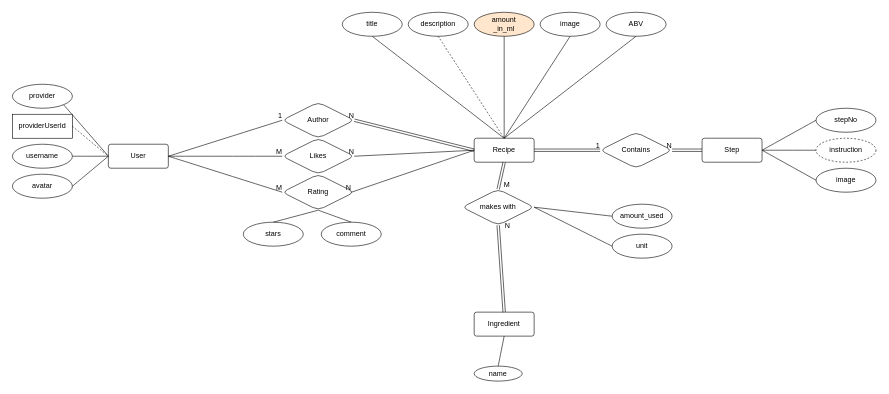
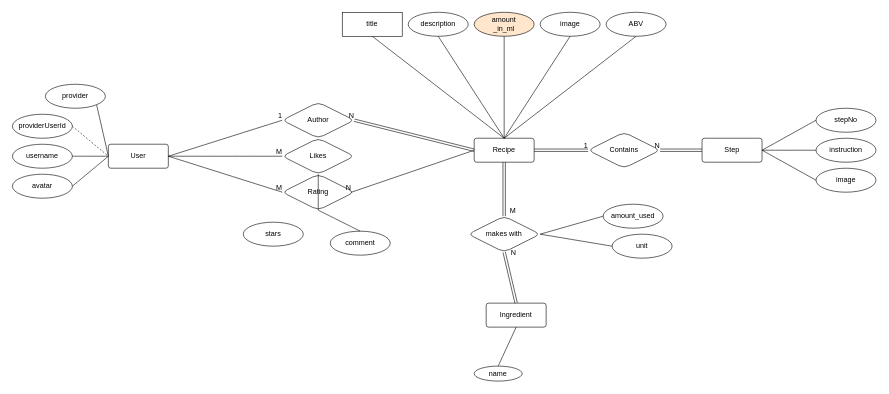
node "title": shape ellipse -> rectangle
edge "description" -- "Recipe": style dashed -> solid
node "provider": moved (42, 96) -> (75, 96)
node "providerUserId": shape rectangle -> ellipse
node "Contains": moved (636, 150) -> (624, 150)
node "instruction": style dashed -> solid
edge "Recipe" -- "Likes": removed, label "N"
node "makes with": moved (498, 207) -> (504, 234)
edge "Rating" -- "stars": now "Rating" -- "Likes"
node "amount_used": moved (642, 216) -> (633, 216)
node "comment": moved (351, 234) -> (360, 243)
node "Ingredient": moved (504, 324) -> (516, 315)
